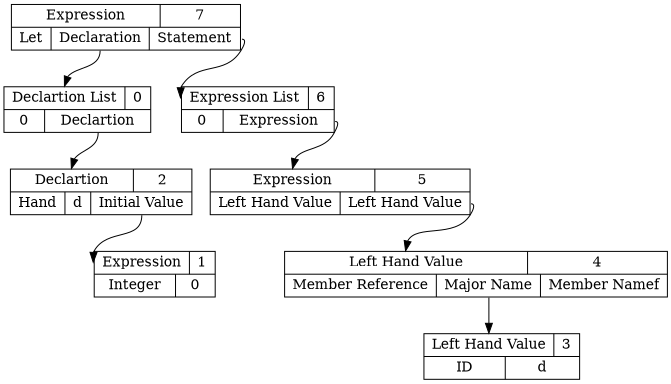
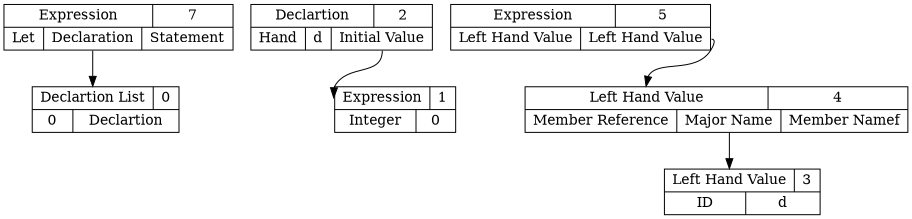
node "Expression List": removed
edge "Declartion List" -> "Declartion": removed
